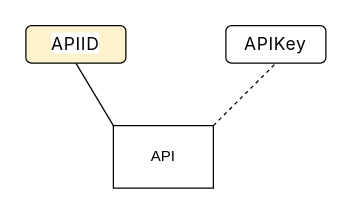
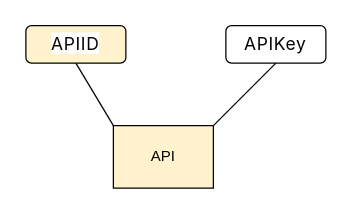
edge "APIKey" -- "API": style dashed -> solid
node "API": fillcolor #ffffff -> #fff2cc
